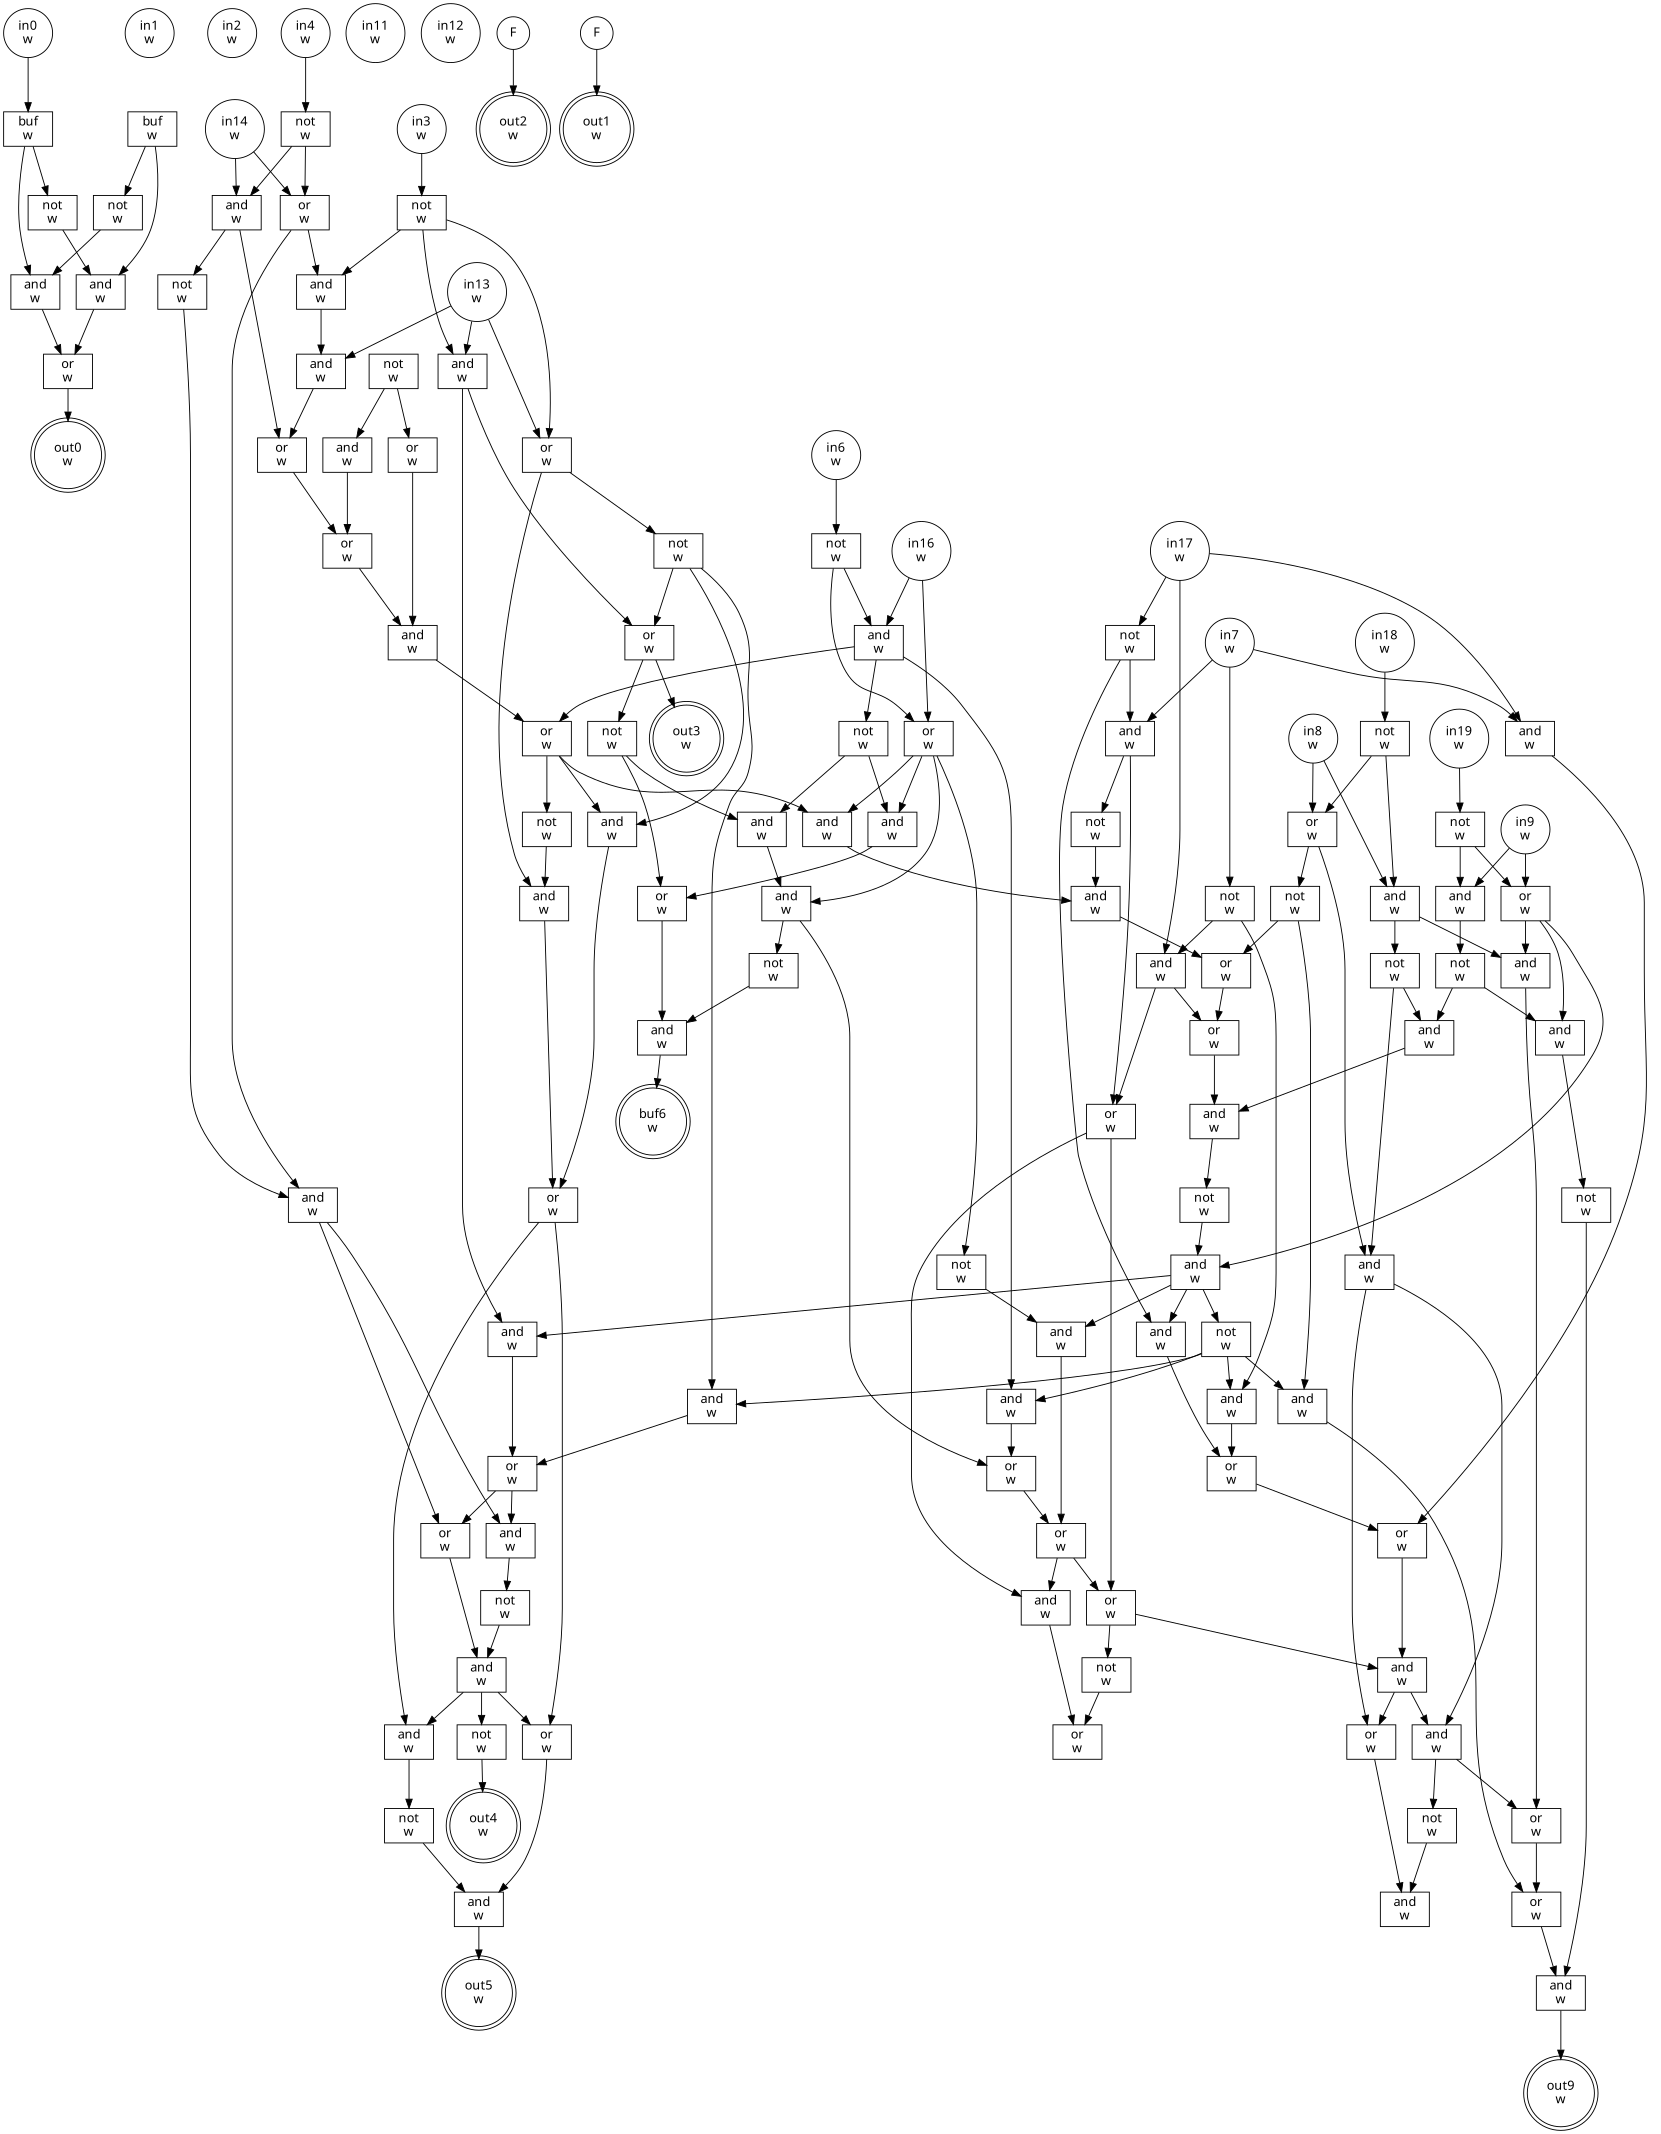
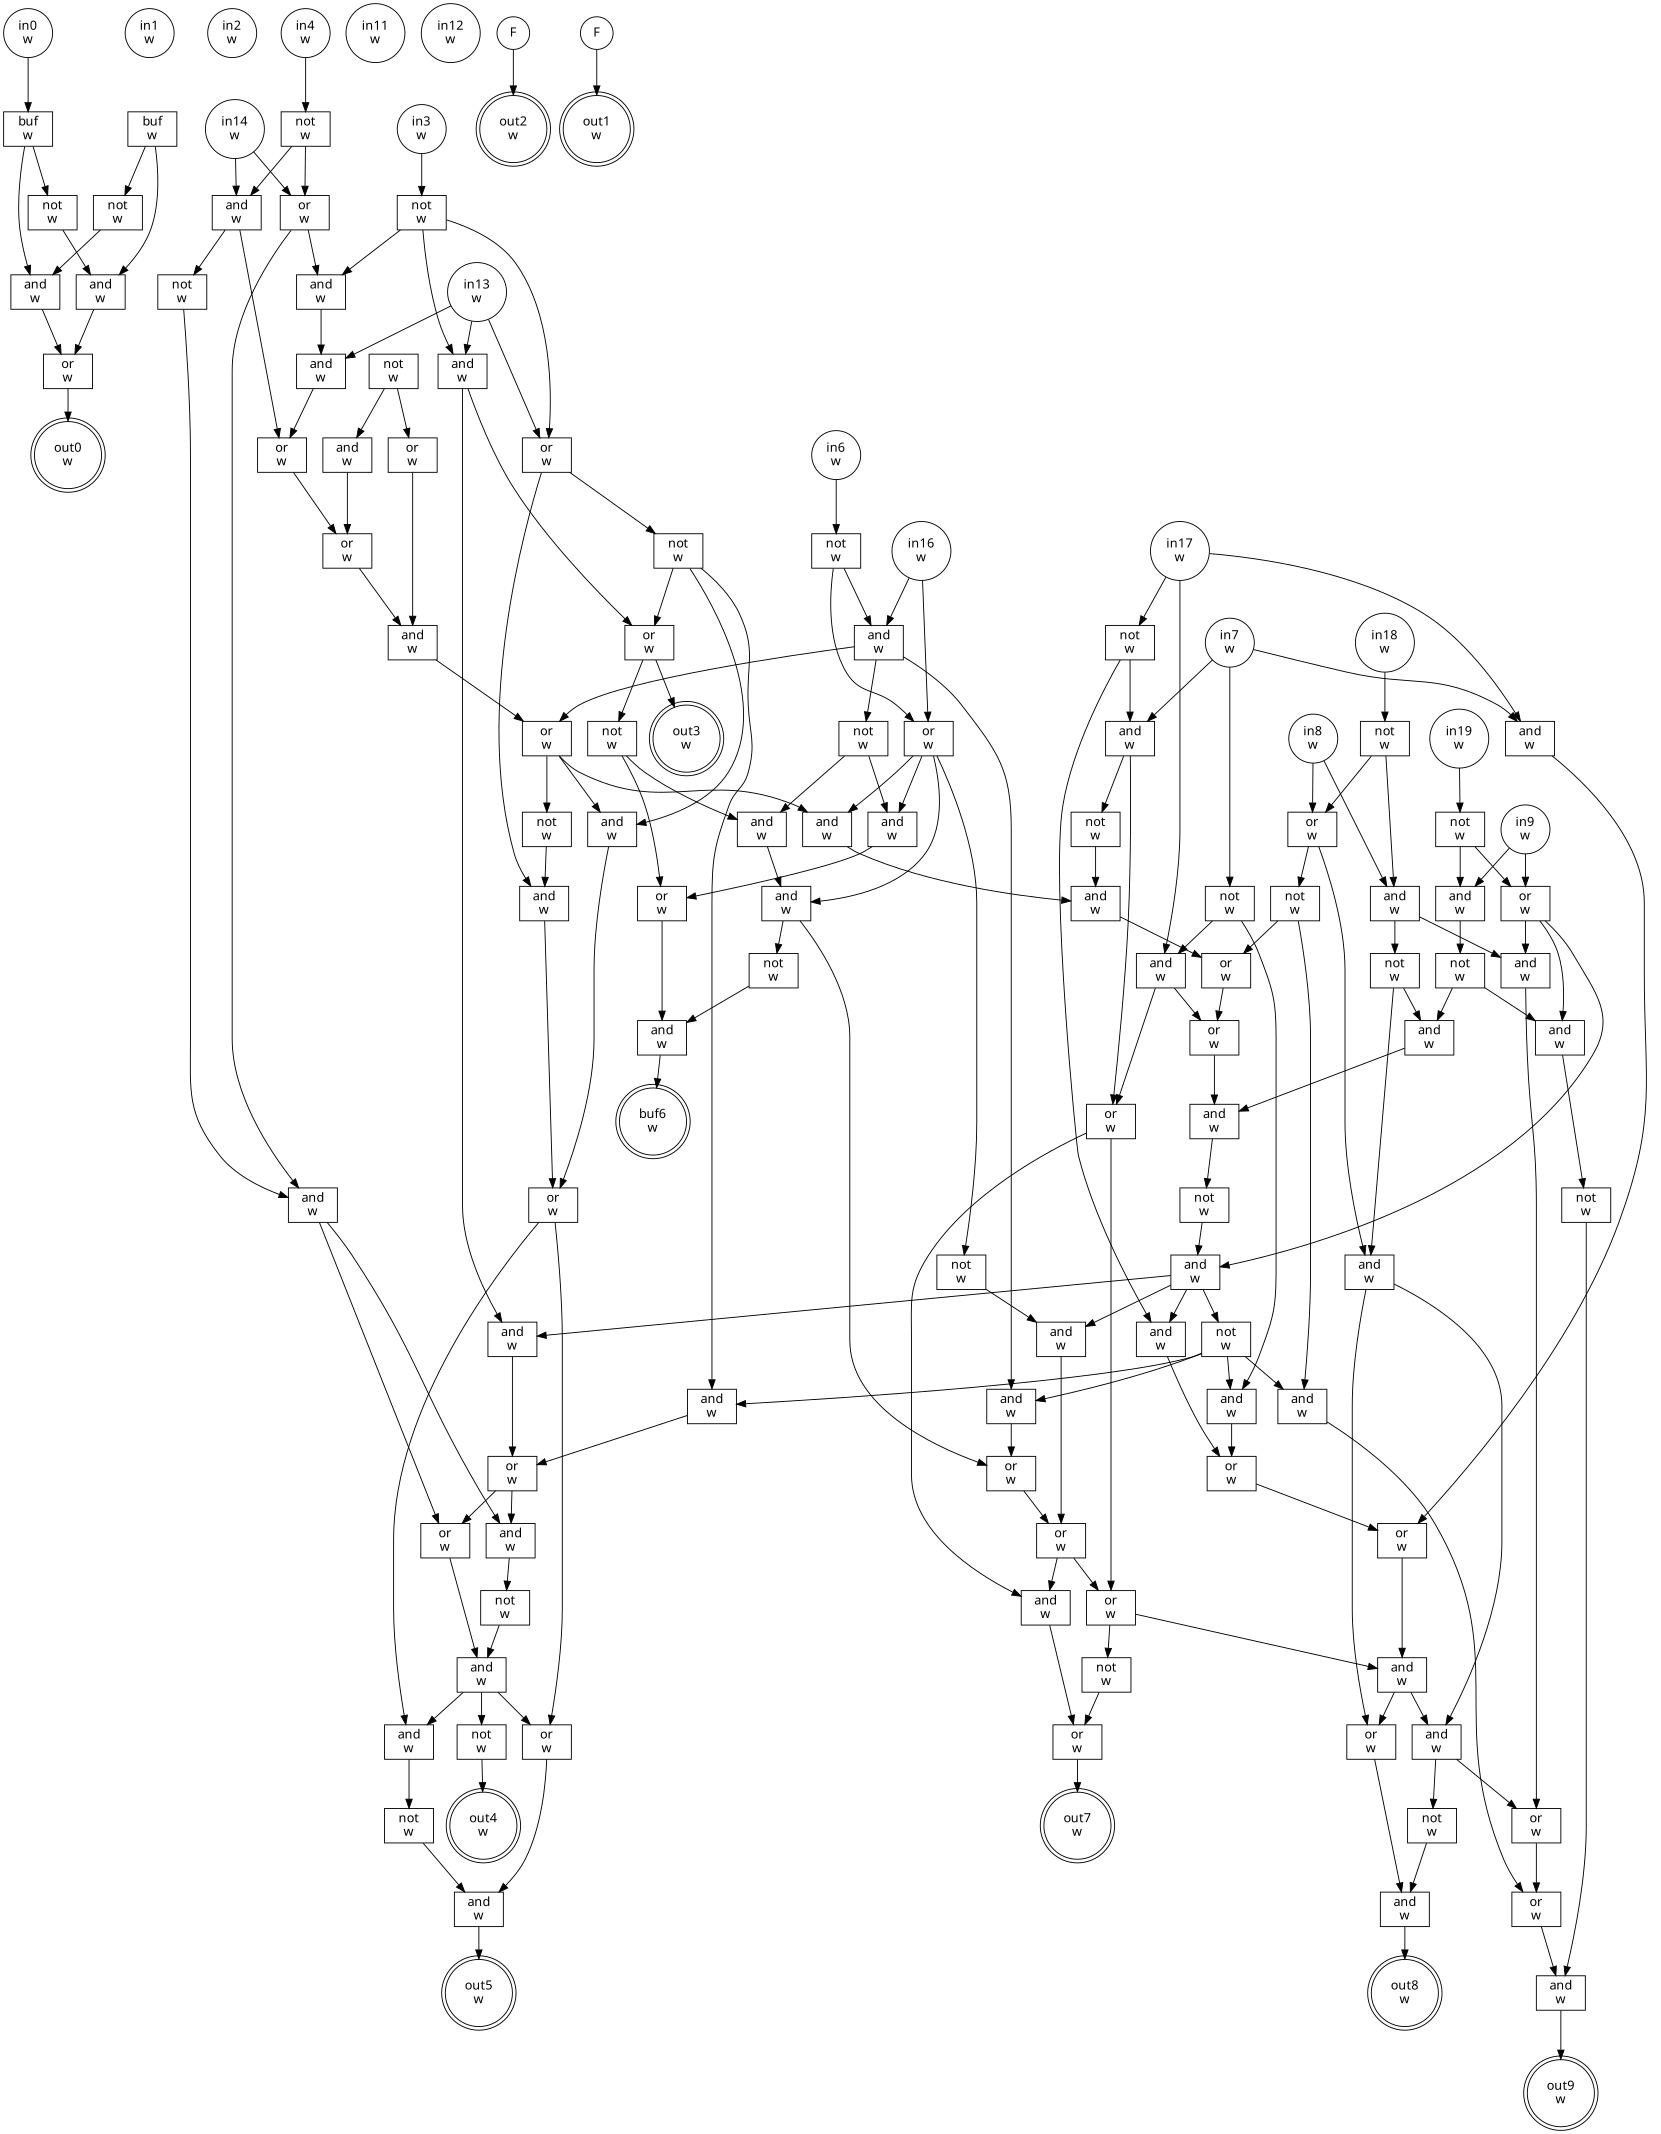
node "out7 w": added
node "out8 w": added
